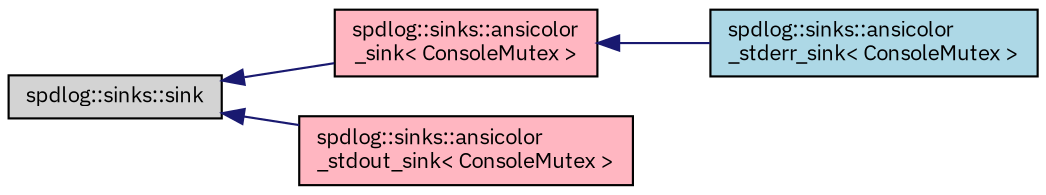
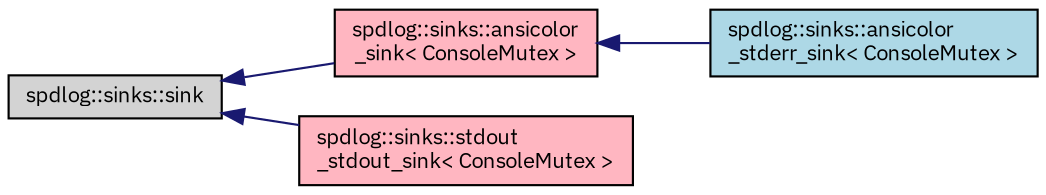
node "spdlog::sinks::ansicolor _stdout_sink< ConsoleMutex >": label "spdlog::sinks::ansicolor _stdout_sink< ConsoleMutex >" -> "spdlog::sinks::stdout _stdout_sink< ConsoleMutex >"
